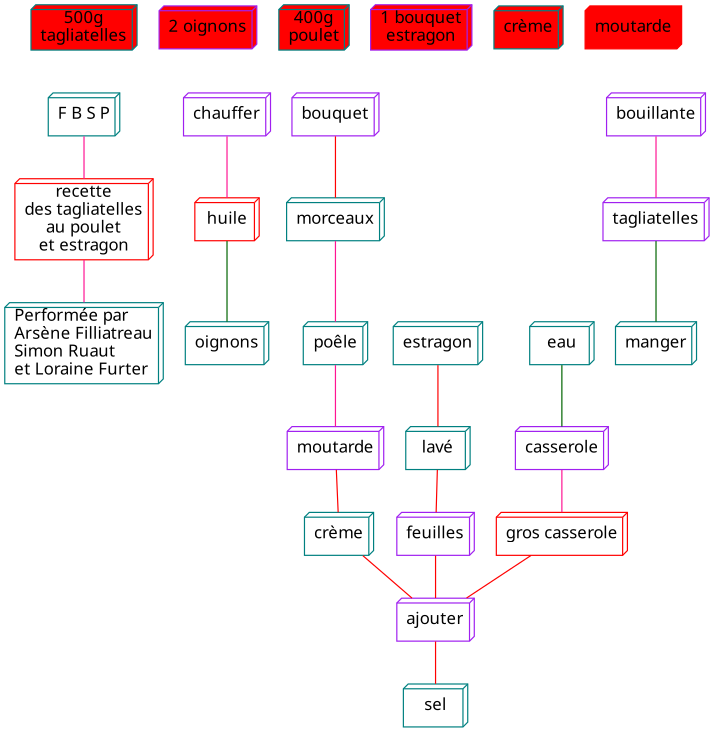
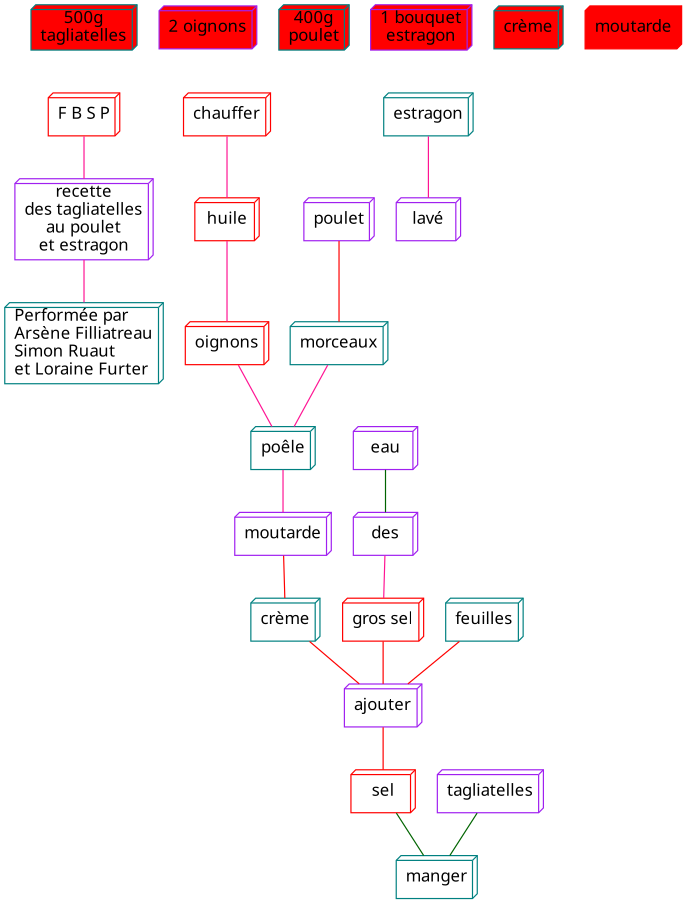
node "F B S P": color teal -> red
node "chauffer": color purple -> red
node "bouquet": label "bouquet" -> "poulet"
node "bouillante": removed
node "recette des tagliatelles au poulet et estragon": color red -> purple
edge "huile" -- "oignons": color darkgreen -> deeppink
node "oignons": color teal -> red
node "eau": color teal -> purple
edge "oignons" -- "poêle": added
edge "estragon" -- "lavé": color red -> deeppink
node "lavé": color teal -> purple
node "casserole": label "casserole" -> "des"
edge "lavé" -- "feuilles": removed
node "feuilles": color purple -> teal
node "gros casserole": label "gros casserole" -> "gros sel"
node "sel": color teal -> red
edge "sel" -- "manger": added
